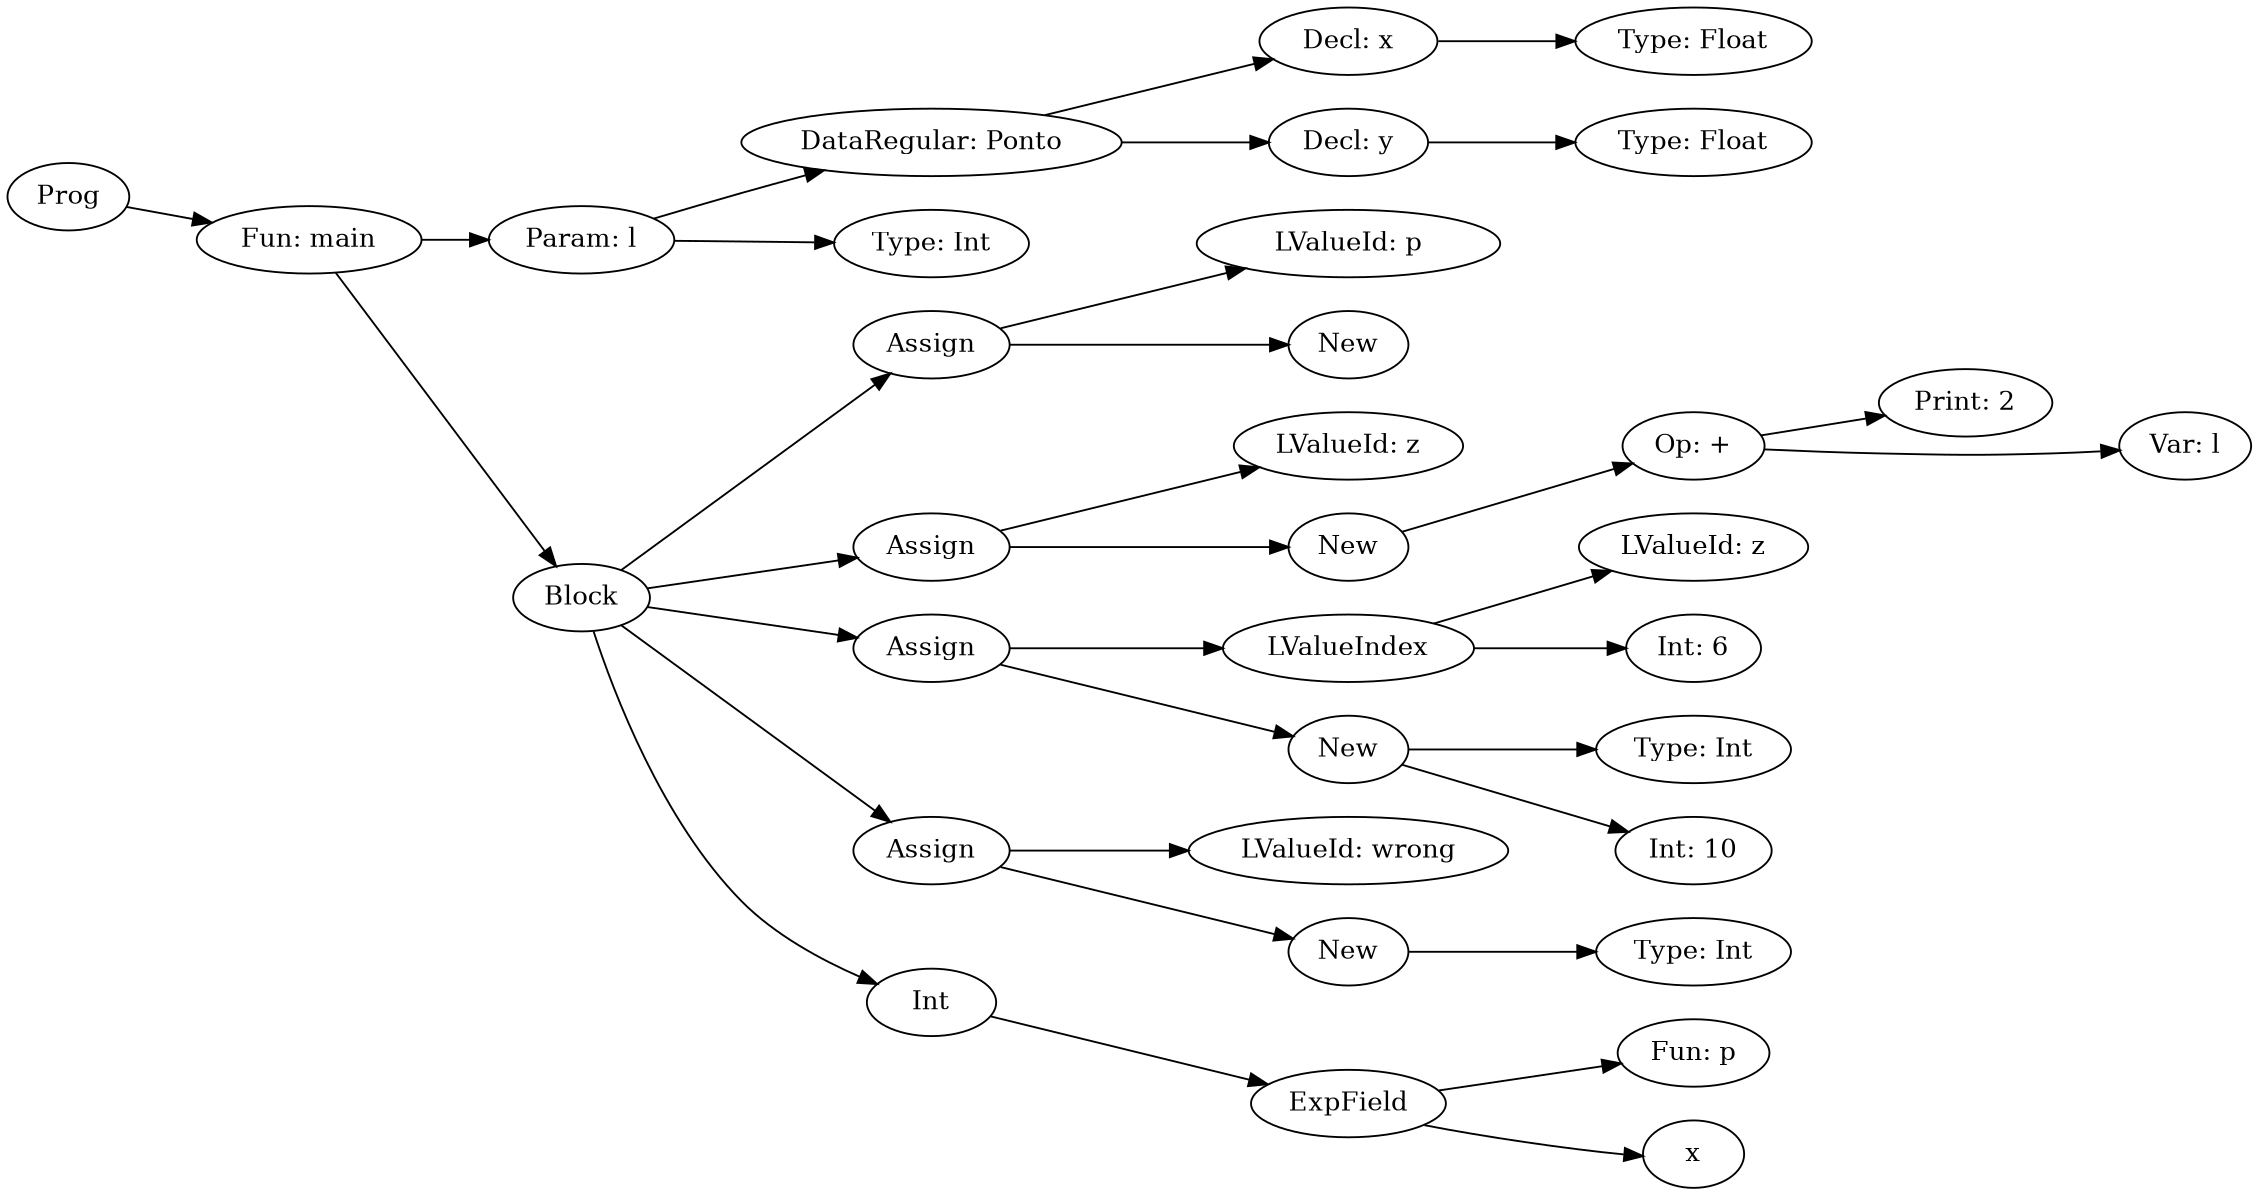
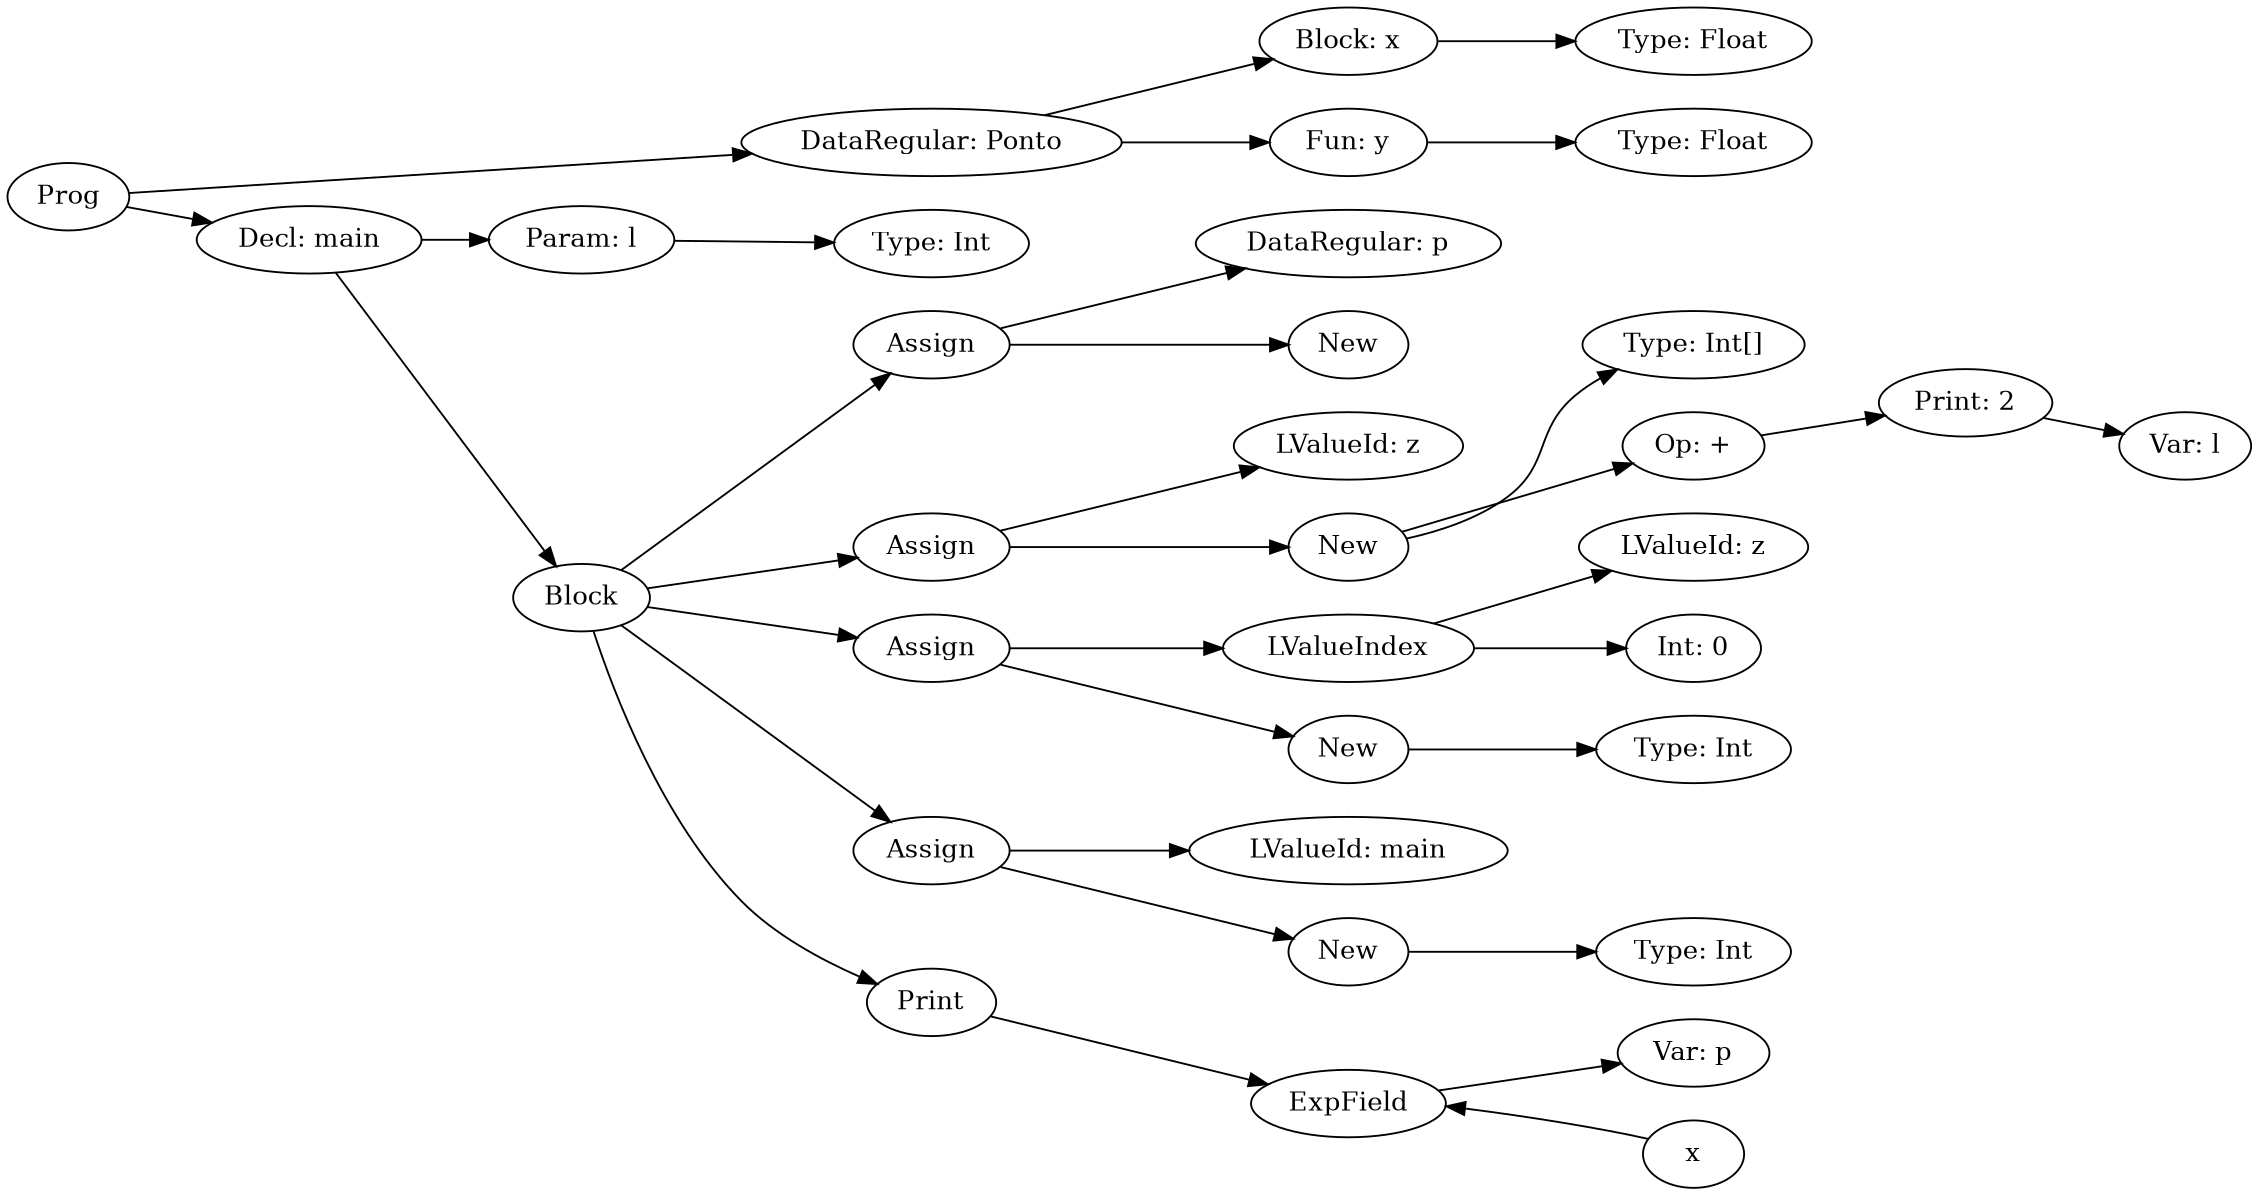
node "Decl: x": label "Decl: x" -> "Block: x"
node "Decl: y": label "Decl: y" -> "Fun: y"
edge "Param: l" -> "DataRegular: Ponto": now "Prog" -> "DataRegular: Ponto"
node "Fun: main": label "Fun: main" -> "Decl: main"
node "LValueId: p": label "LValueId: p" -> "DataRegular: p"
node "Type: Int[]": added
edge "Op: +" -> "Var: l": now "Print: 2" -> "Var: l"
node "Int: 6": label "Int: 6" -> "Int: 0"
node "LValueId: wrong": label "LValueId: wrong" -> "LValueId: main"
node "Int: 10": removed
node "Int": label "Int" -> "Print"
node "Fun: p": label "Fun: p" -> "Var: p"
edge "ExpField" -> "x": reversed
